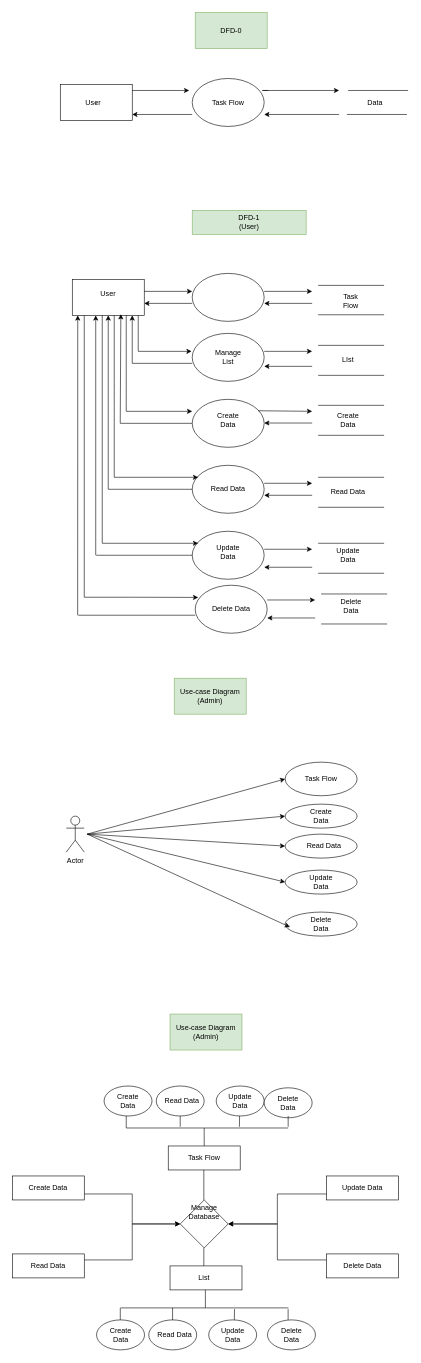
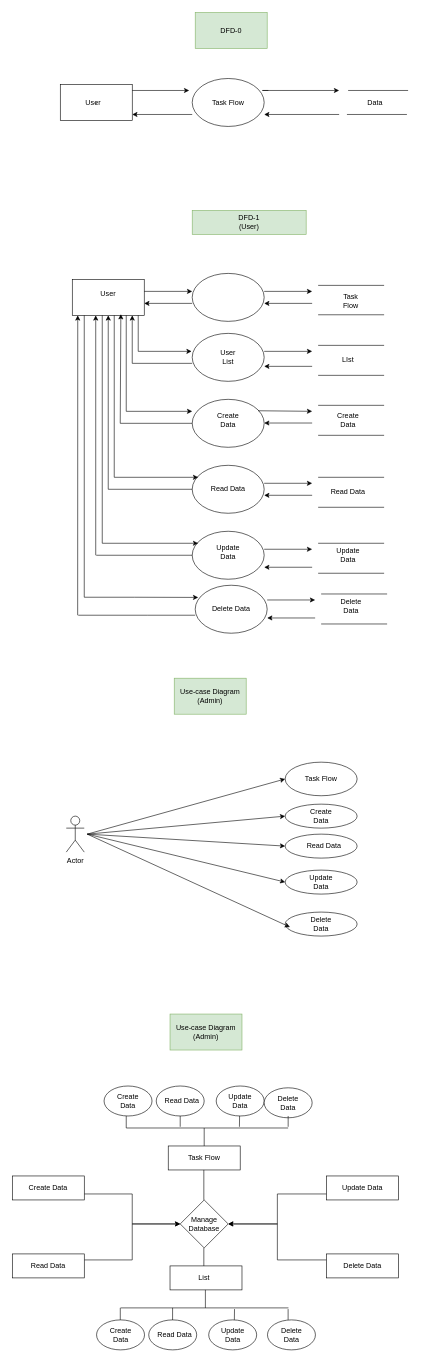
node "Manage List": label "Manage List" -> "User List"
node "Manage Database": moved (204, 1212) -> (204, 1224)
